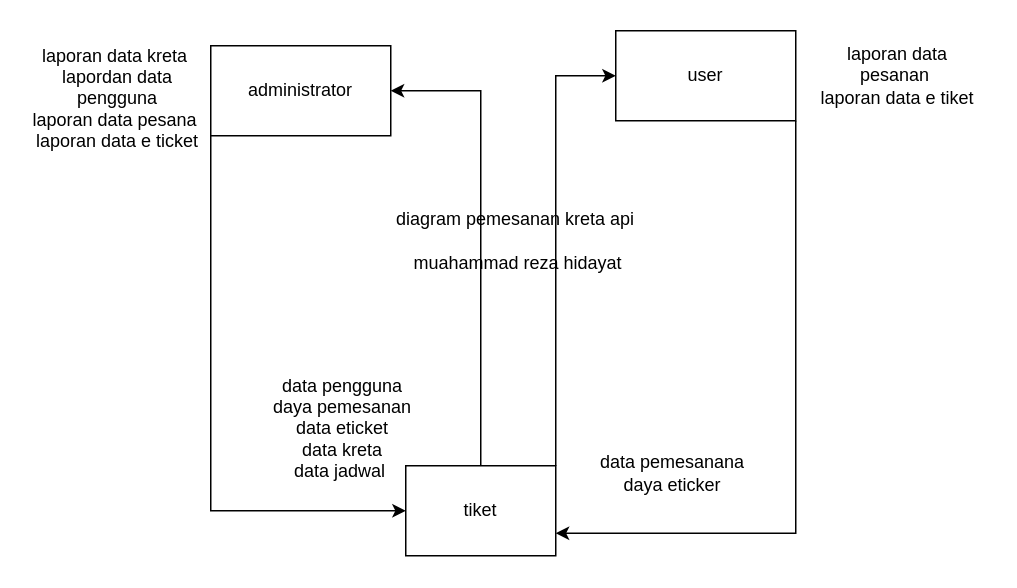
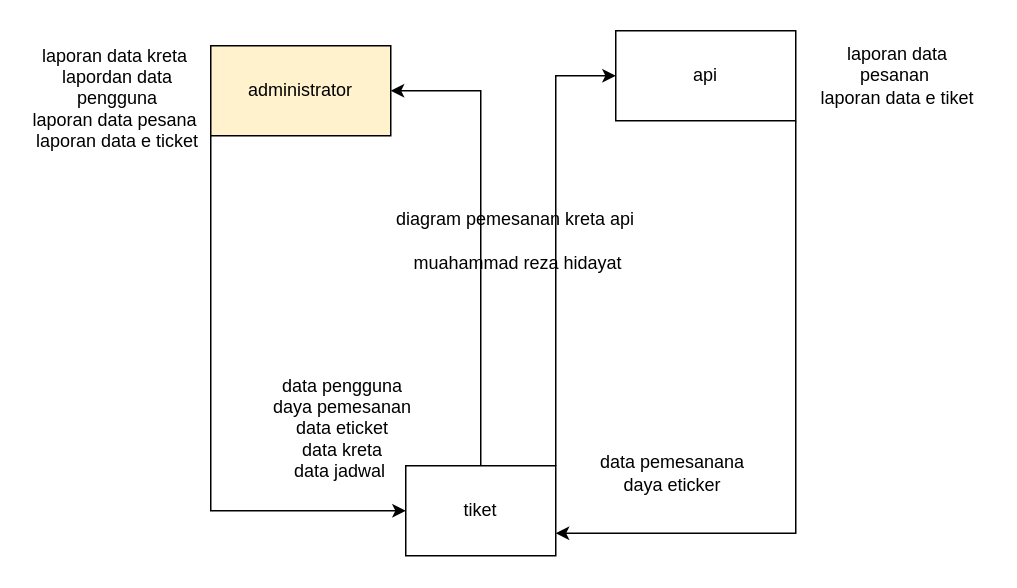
node "user": label "user" -> "api"
node "administrator": fillcolor #ffffff -> #fff2cc
